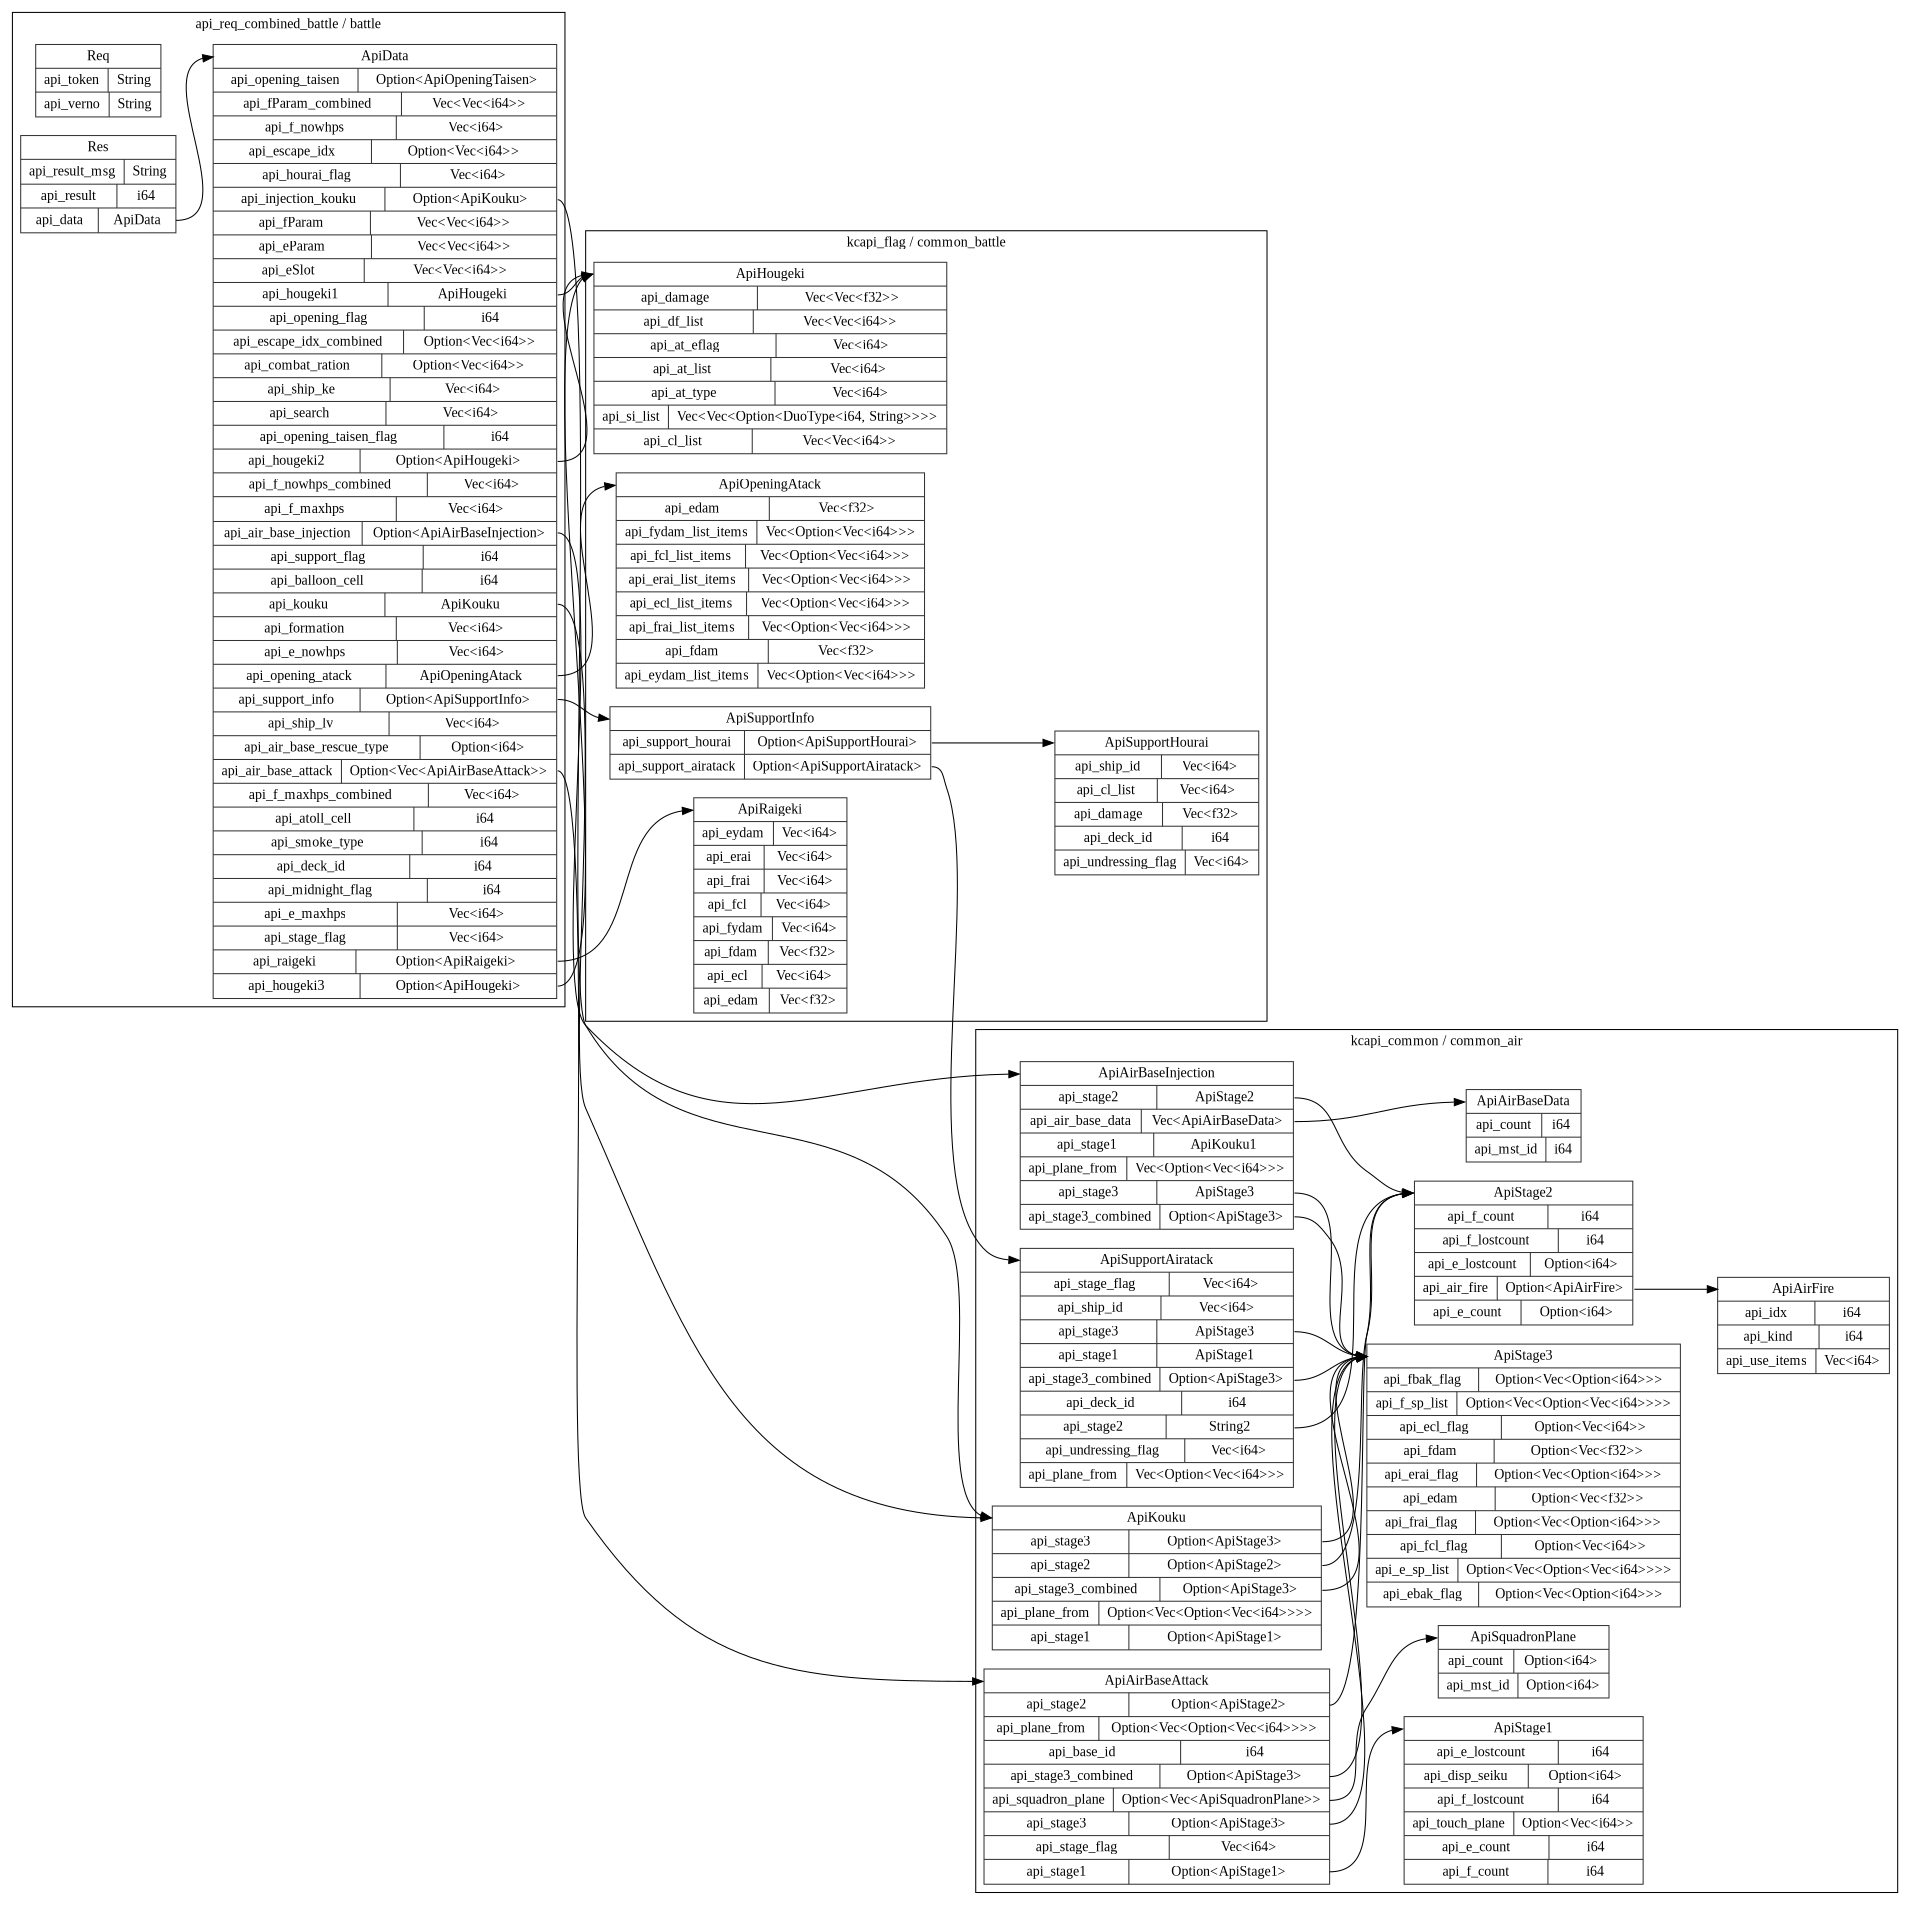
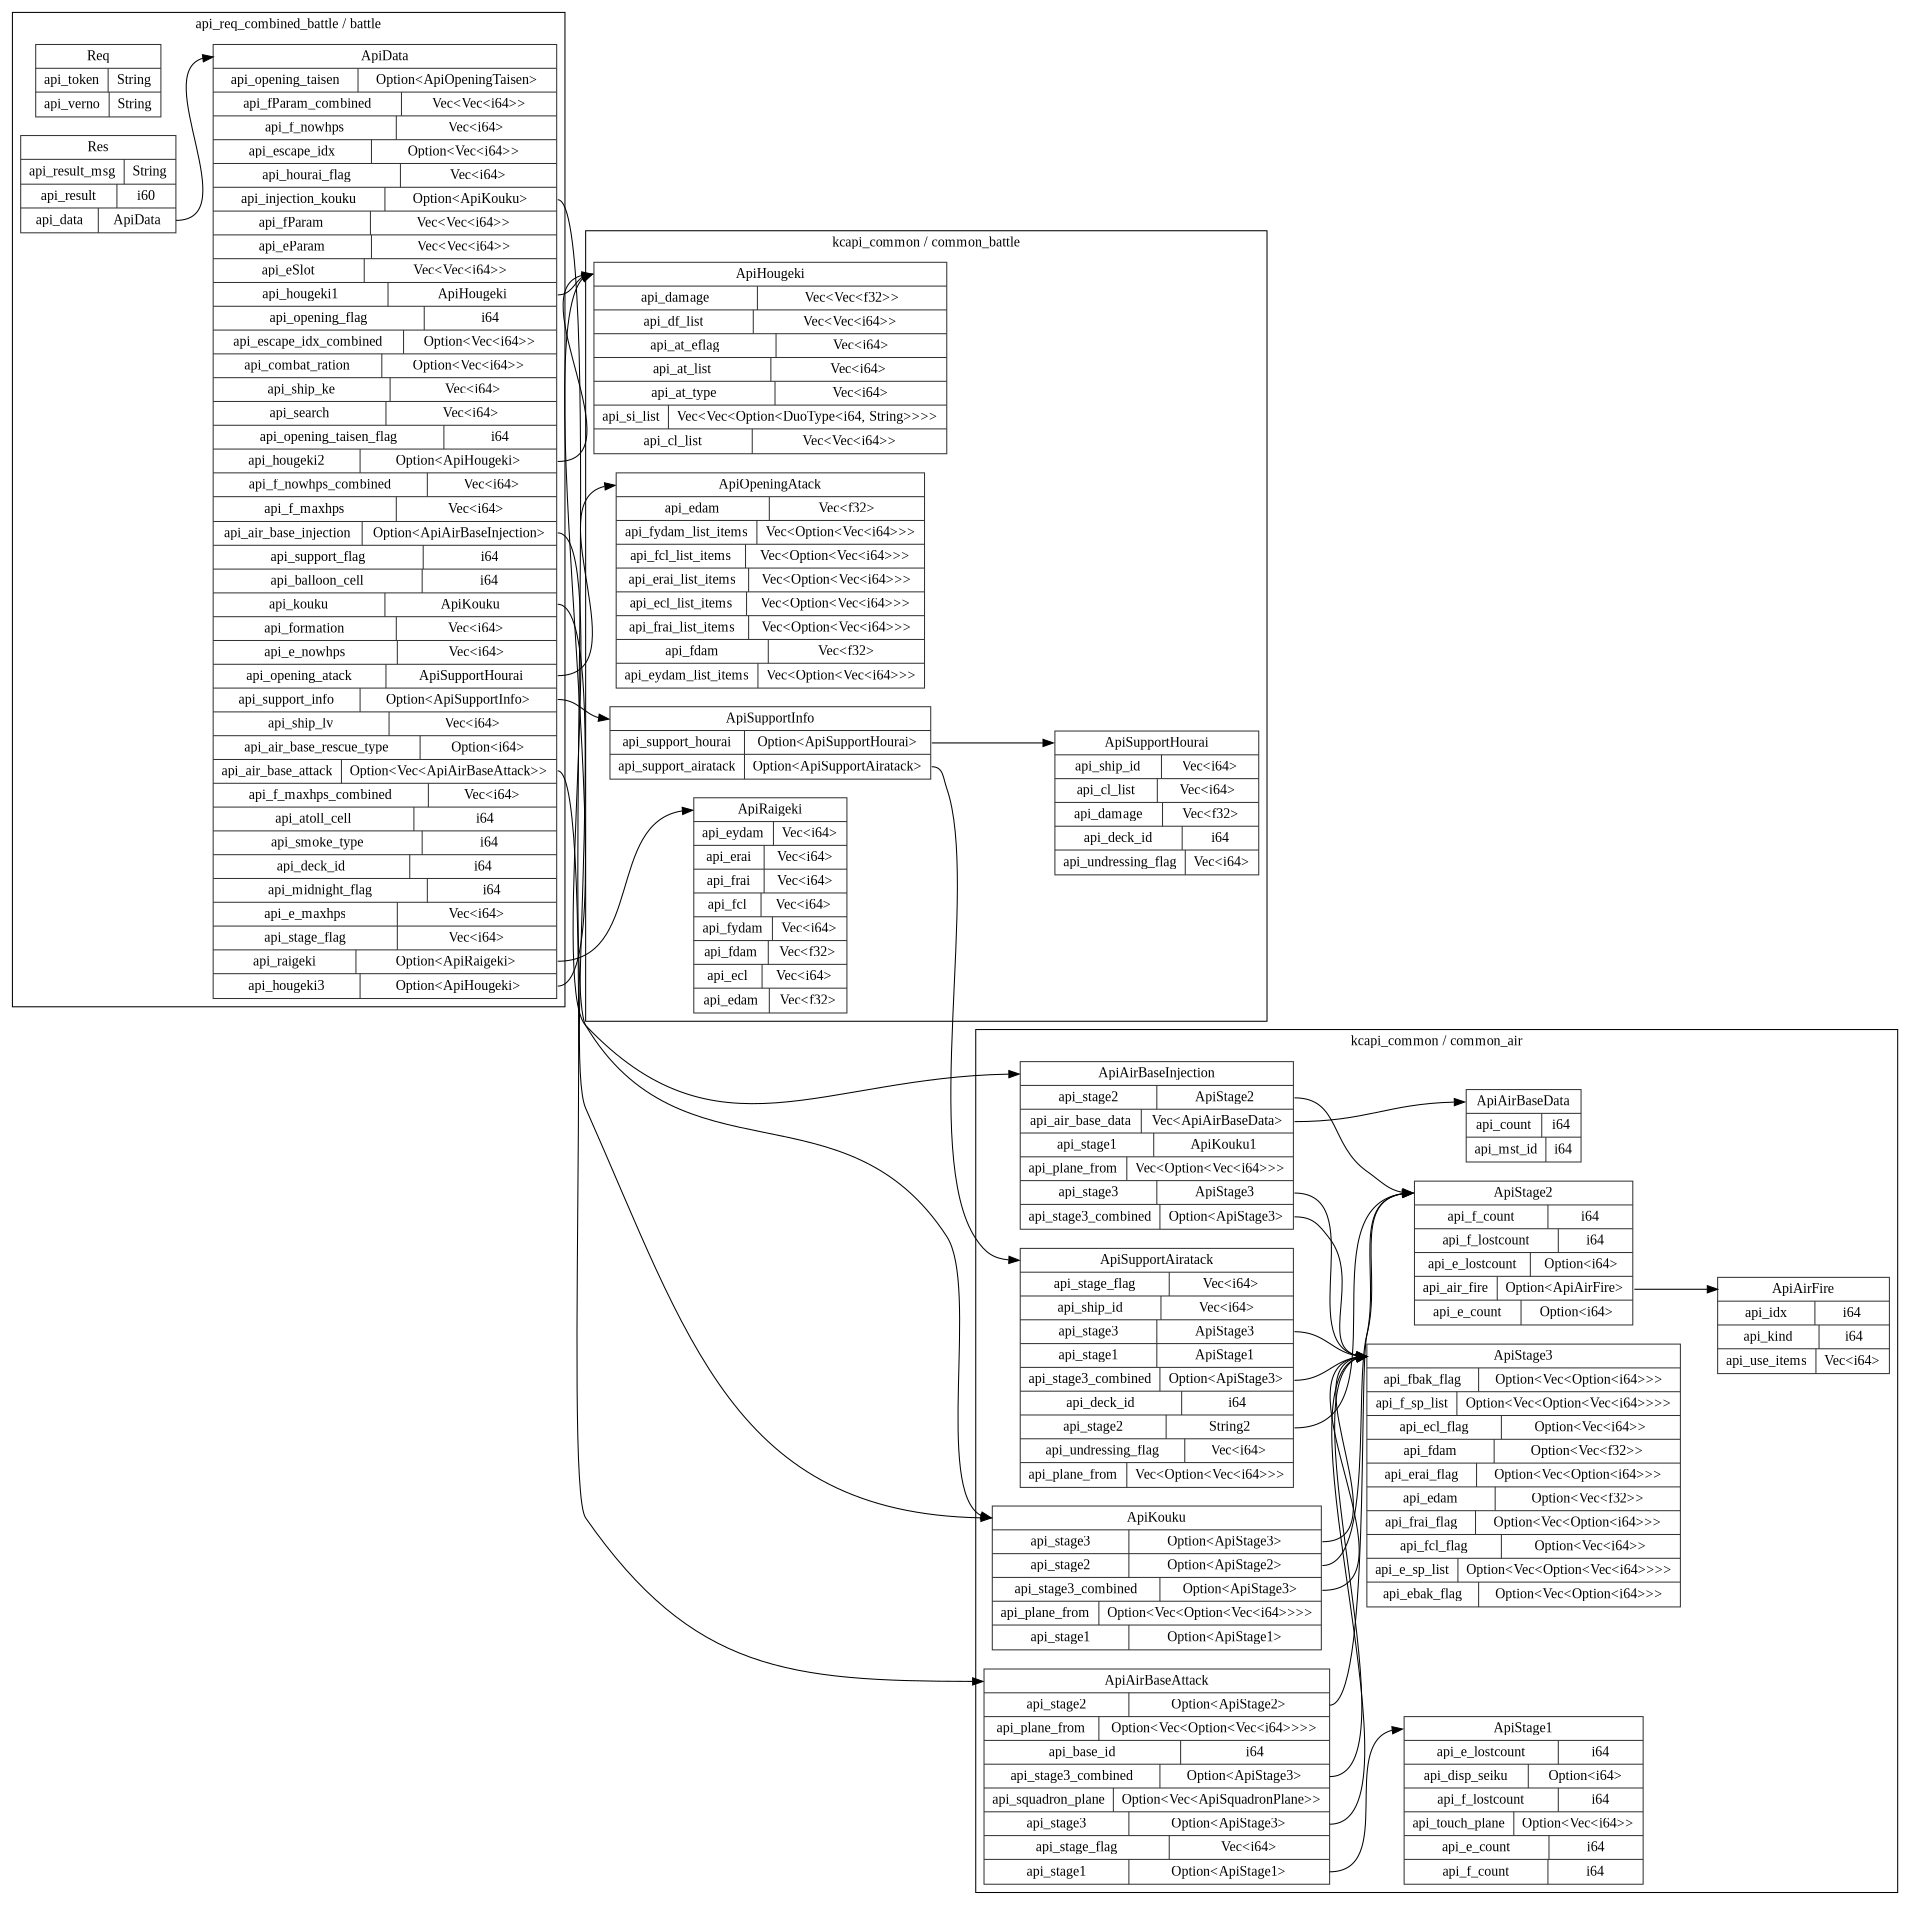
node "Res": text "i64" -> "i60"
cluster "kcapi_flag / common_battle": label "kcapi_flag / common_battle" -> "kcapi_common / common_battle"
node "ApiData": text "ApiOpeningAtack" -> "ApiSupportHourai"
node "ApiSquadronPlane": removed
